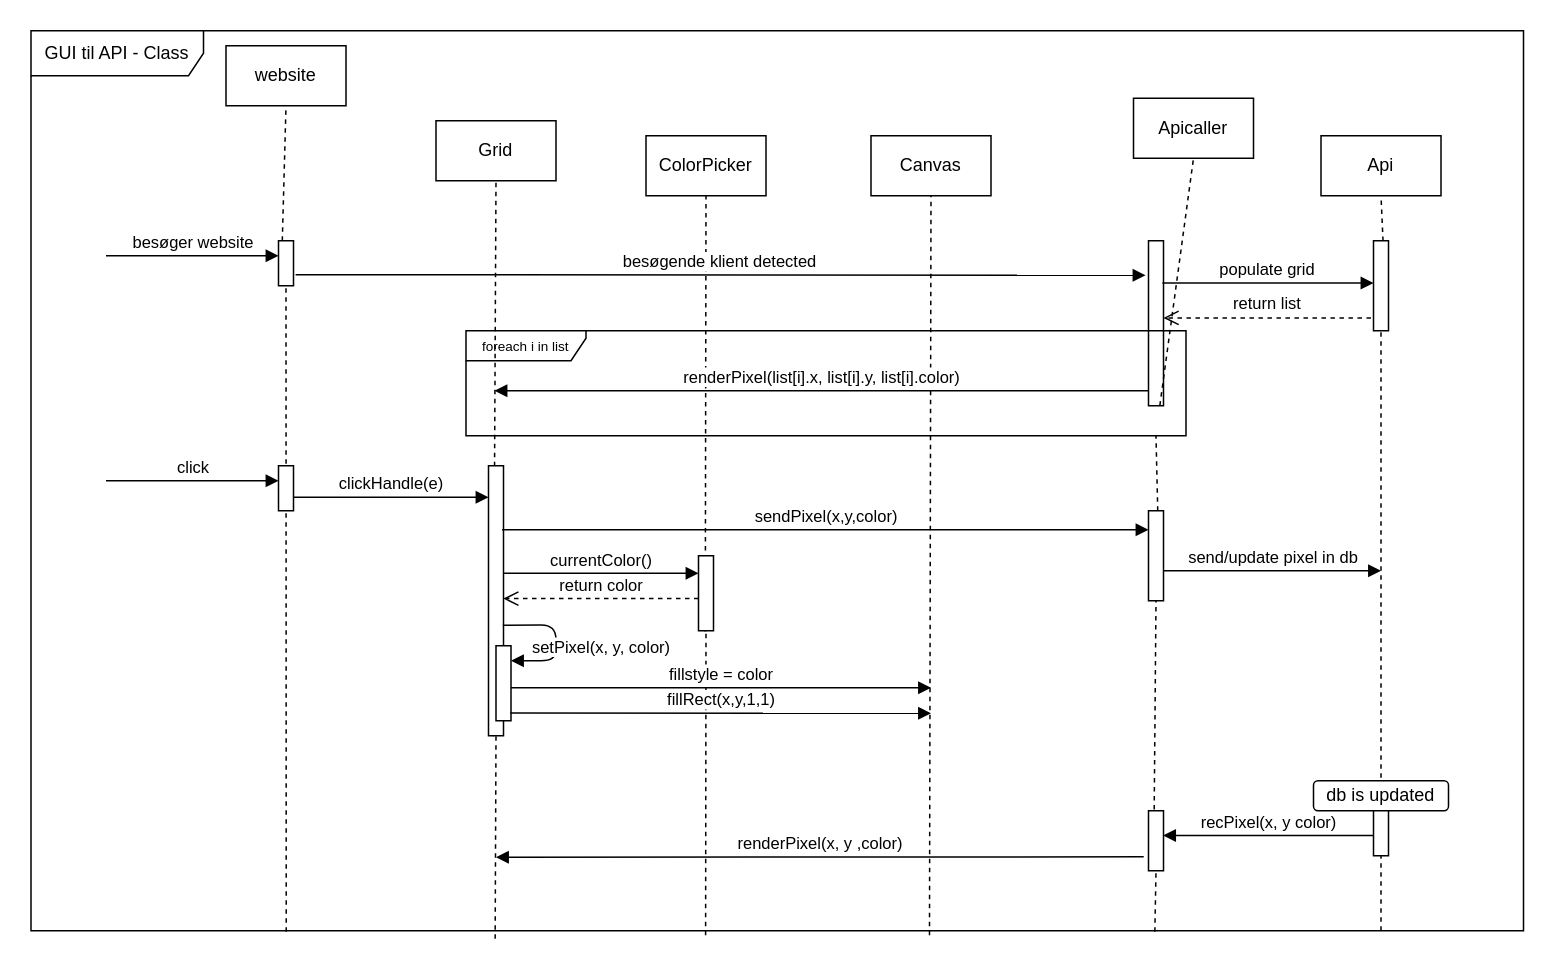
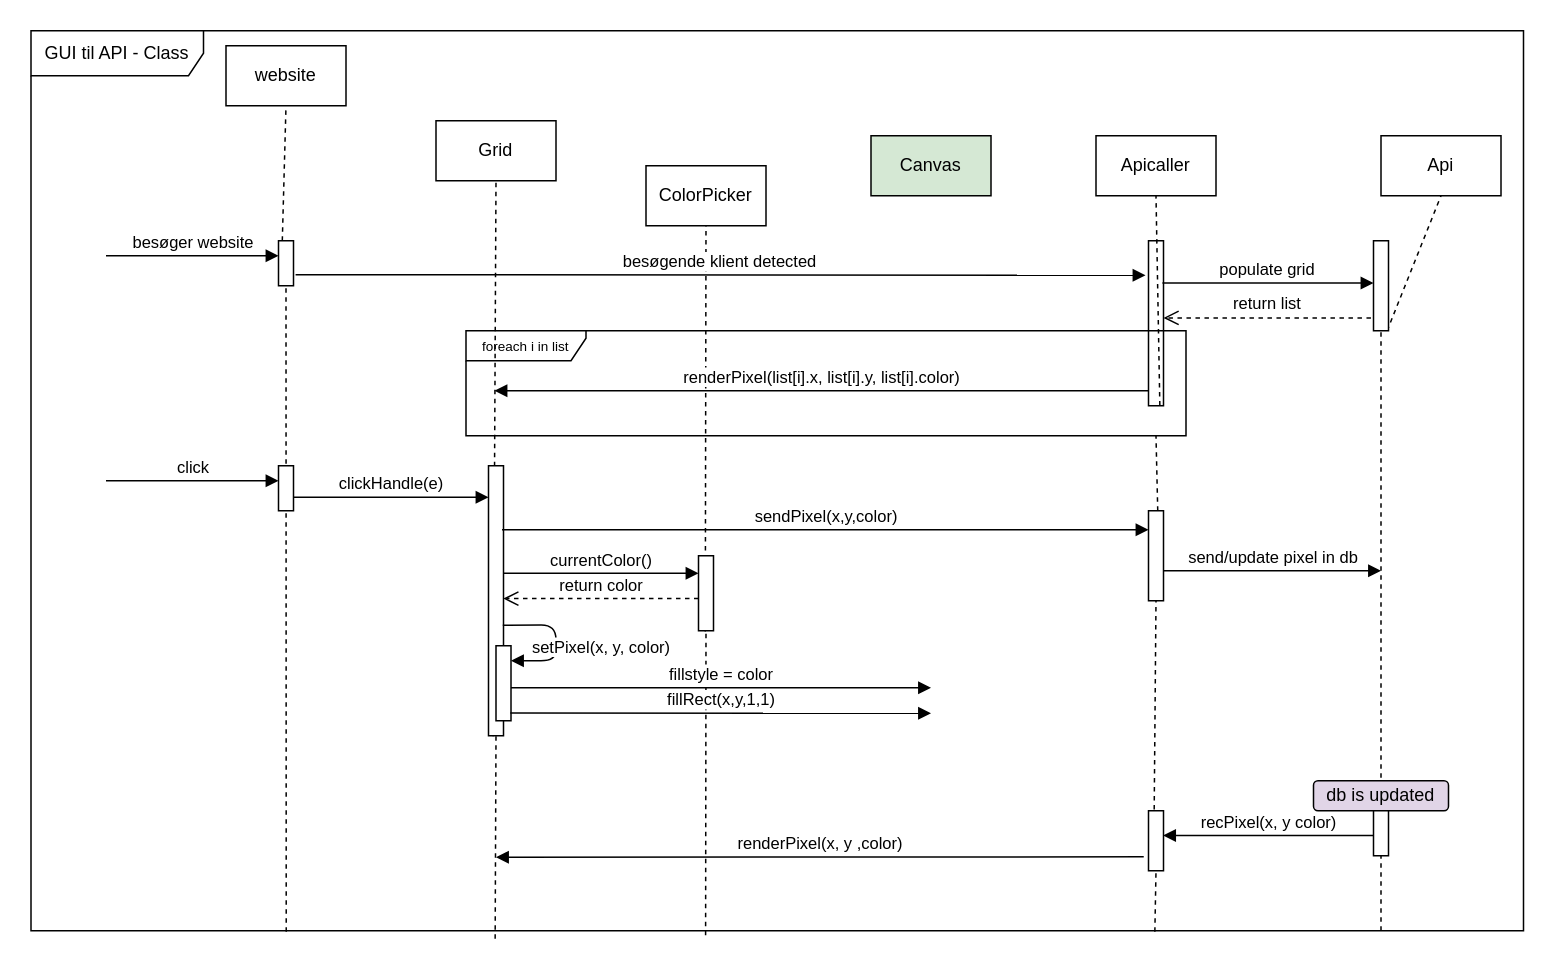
node "Apicaller": moved (1193, 128) -> (1156, 166)
node "ColorPicker": moved (706, 166) -> (706, 196)
node "Canvas": fillcolor #ffffff -> #d5e8d4
node "Api": moved (1381, 166) -> (1441, 166)
edge "Canvas" -- "GUI til API - Class": removed
node "db is updated": fillcolor #ffffff -> #e1d5e7
